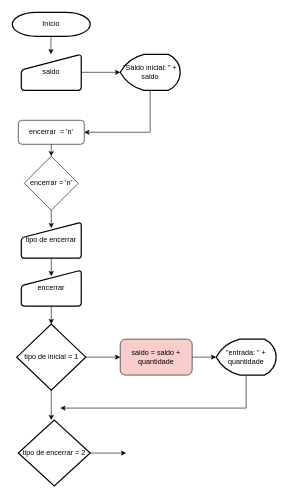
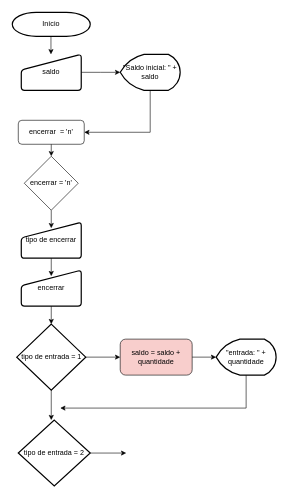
node "tipo de inicial = 1": label "tipo de inicial = 1" -> "tipo de entrada = 1"
node "tipo de encerrar = 2": label "tipo de encerrar = 2" -> "tipo de entrada = 2"
